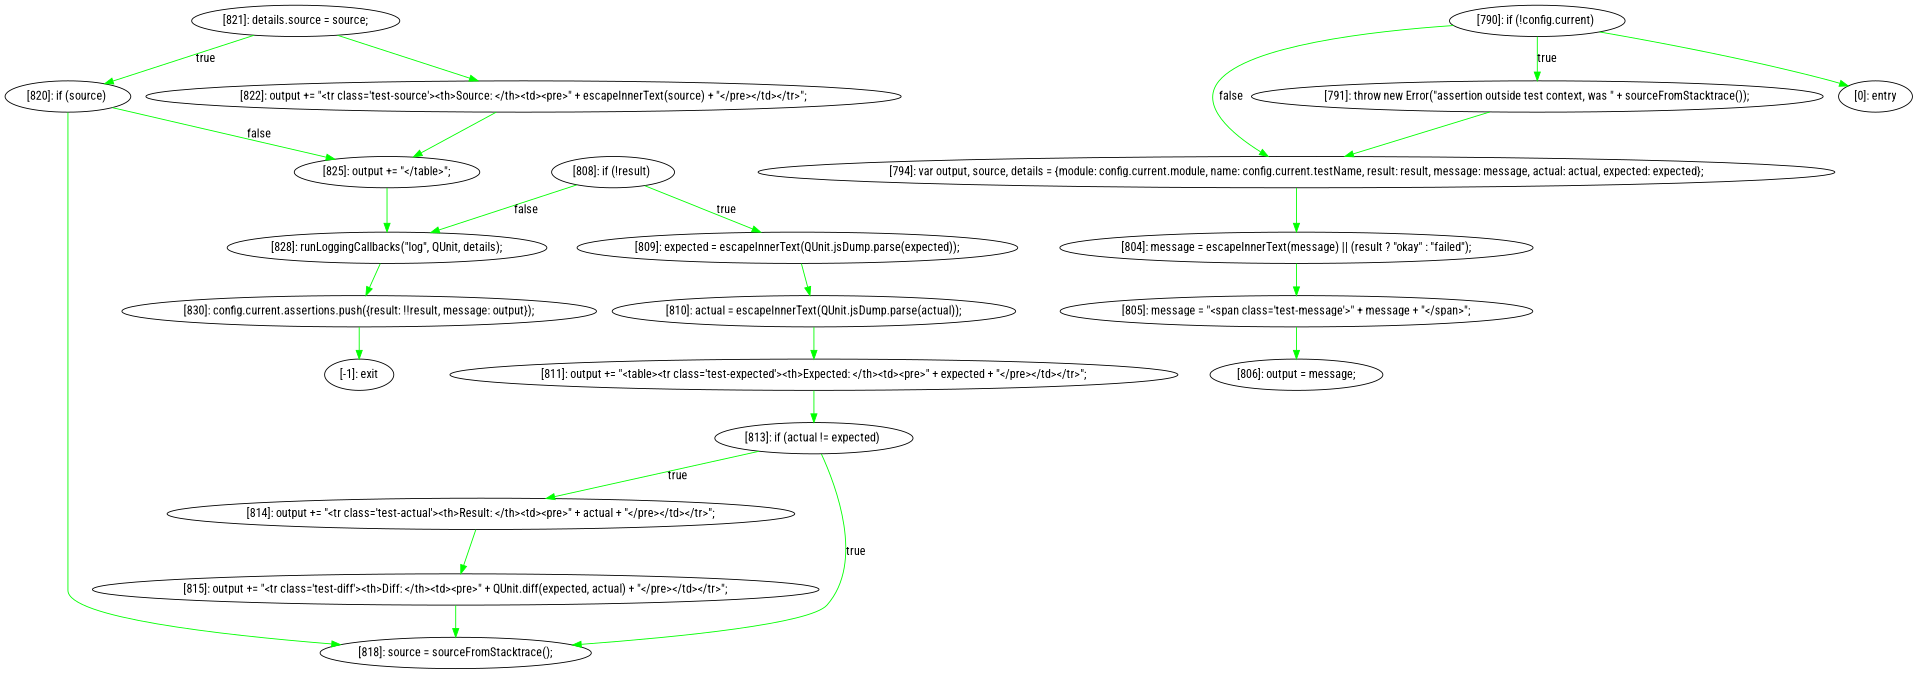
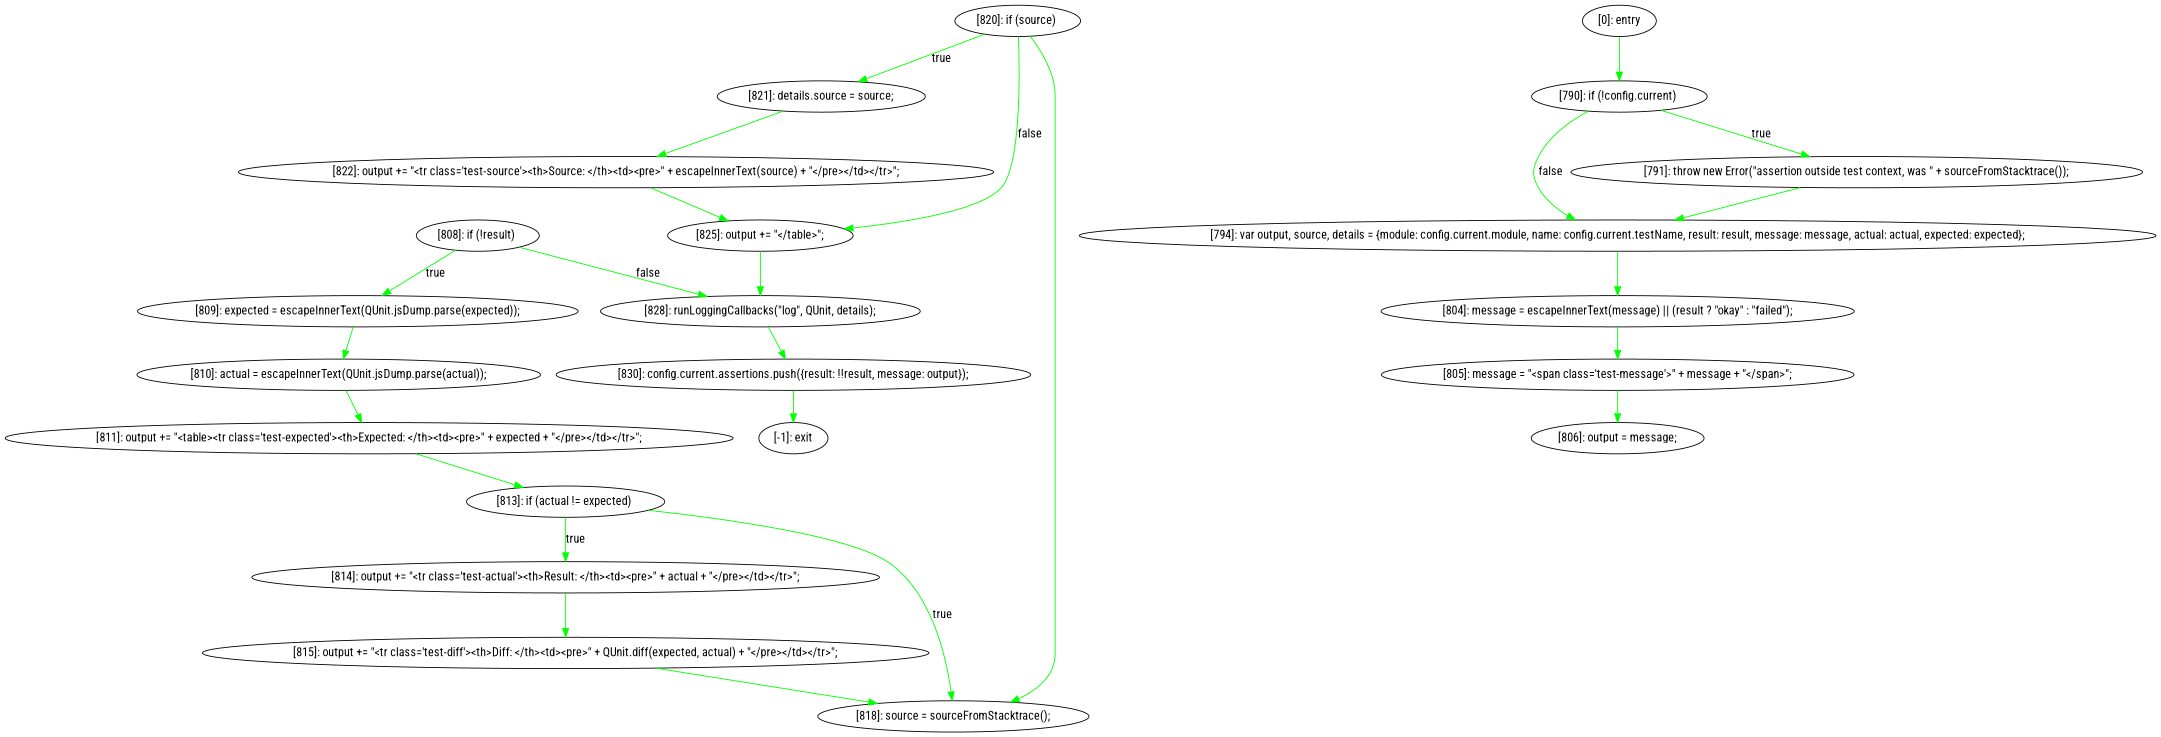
edge "[790]: if (!config.current)" -> "[0]: entry": reversed
edge "[821]: details.source = source;" -> "[820]: if (source)": reversed
